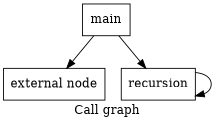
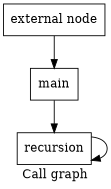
edge "main" -> "external node": reversed
